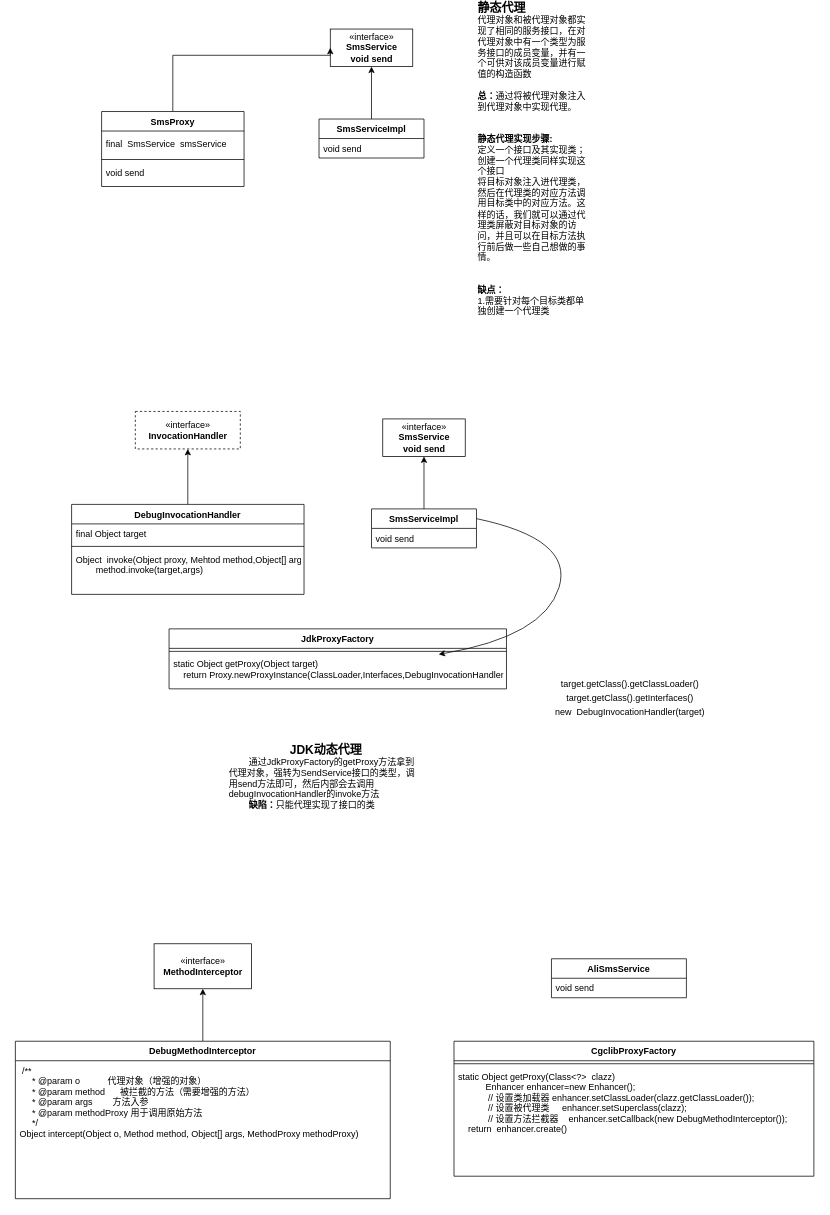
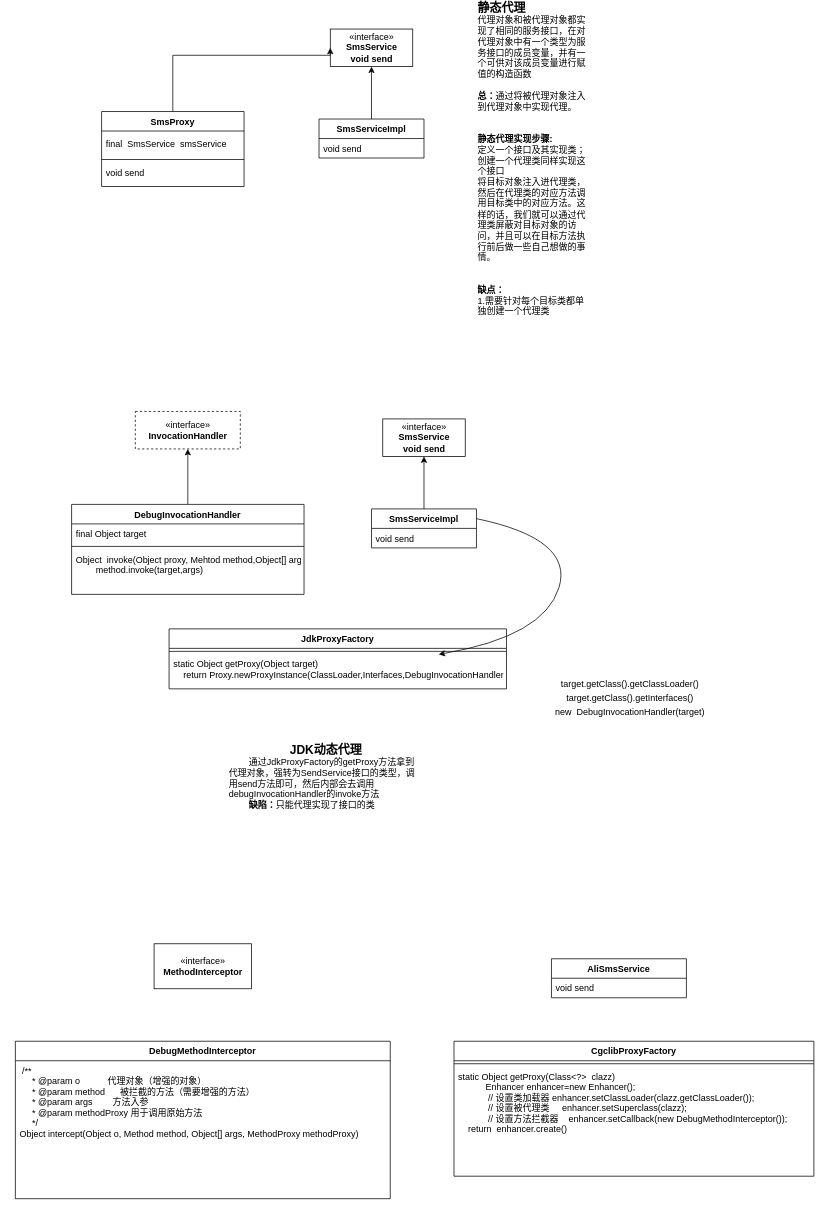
edge "DebugMethodInterceptor" -> "«interface» MethodInterceptor": removed
